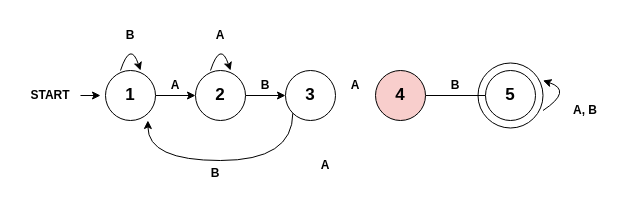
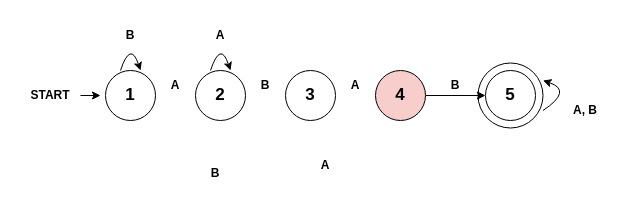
edge "1" -> "2": removed
edge "2" -> "3": removed
edge "4" -- "5": arrowhead none -> classic
edge "3" -> "1": removed
